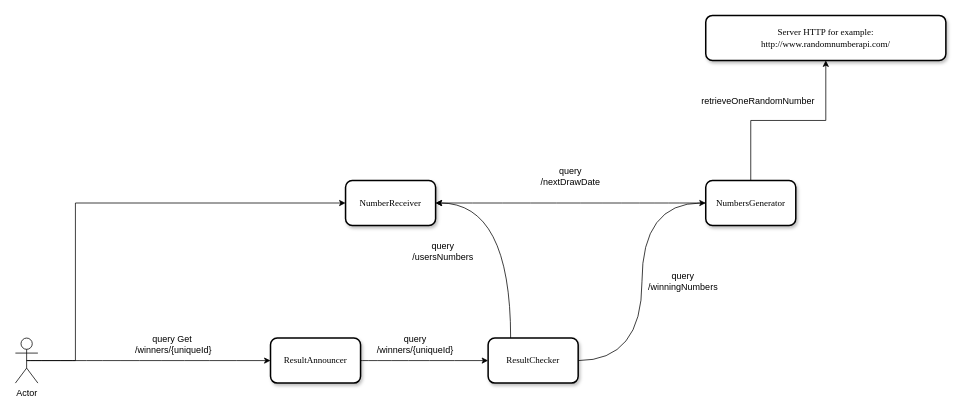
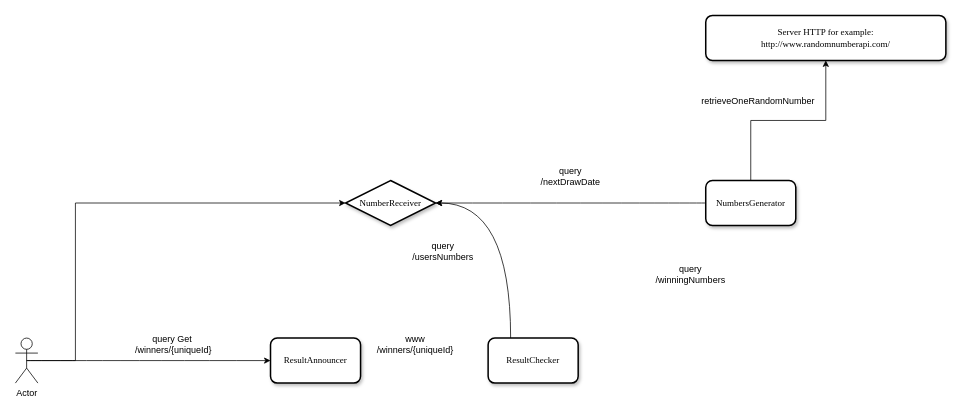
node "NumberReceiver": shape rounded rectangle -> diamond
node "query /winningNumbers": moved (683, 282) -> (690, 274)
edge "ResultChecker" -> "NumbersGenerator": removed
node "query /winners/{uniqueId}": label "query /winners/{uniqueId}" -> "www /winners/{uniqueId}"
edge "ResultAnnouncer" -> "ResultChecker": removed
